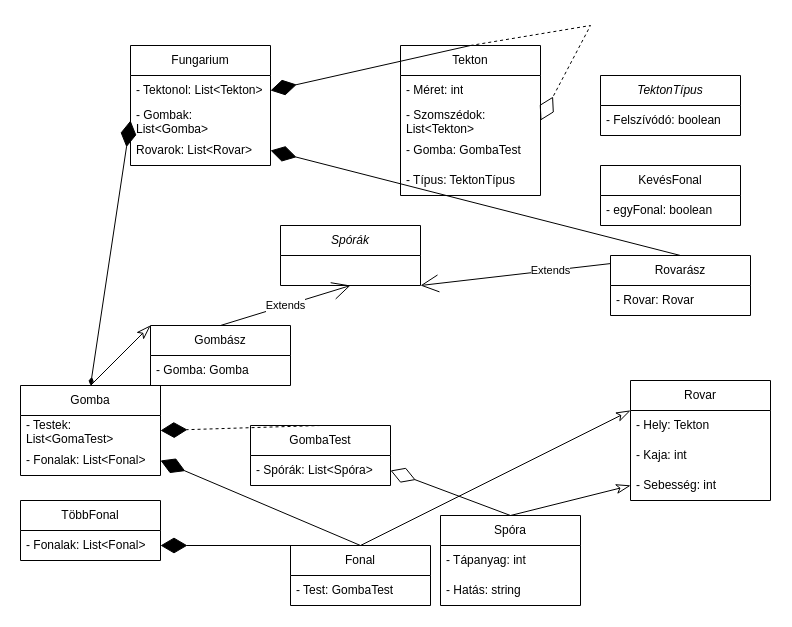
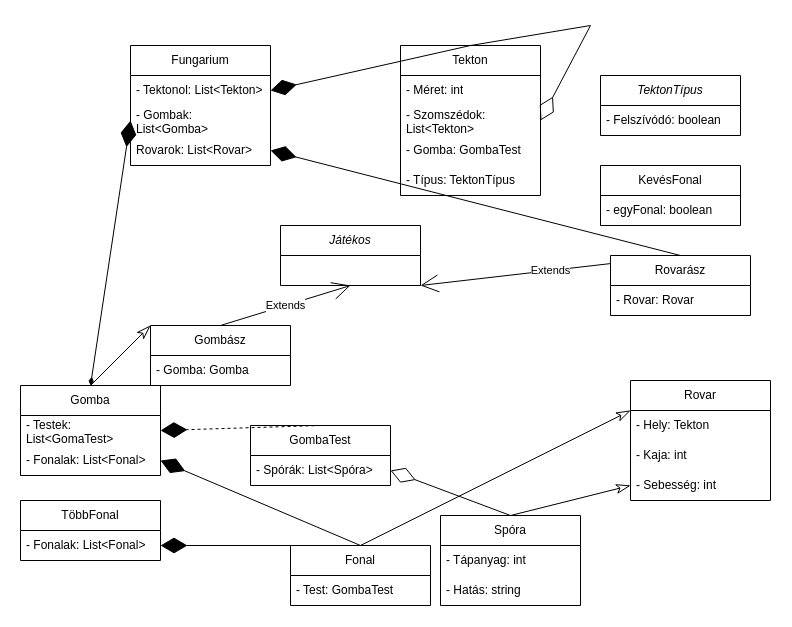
edge "Tekton" -> "- Szomszédok: List<Tekton>": style dashed -> solid
node "Spórák": label "Spórák" -> "Játékos"
